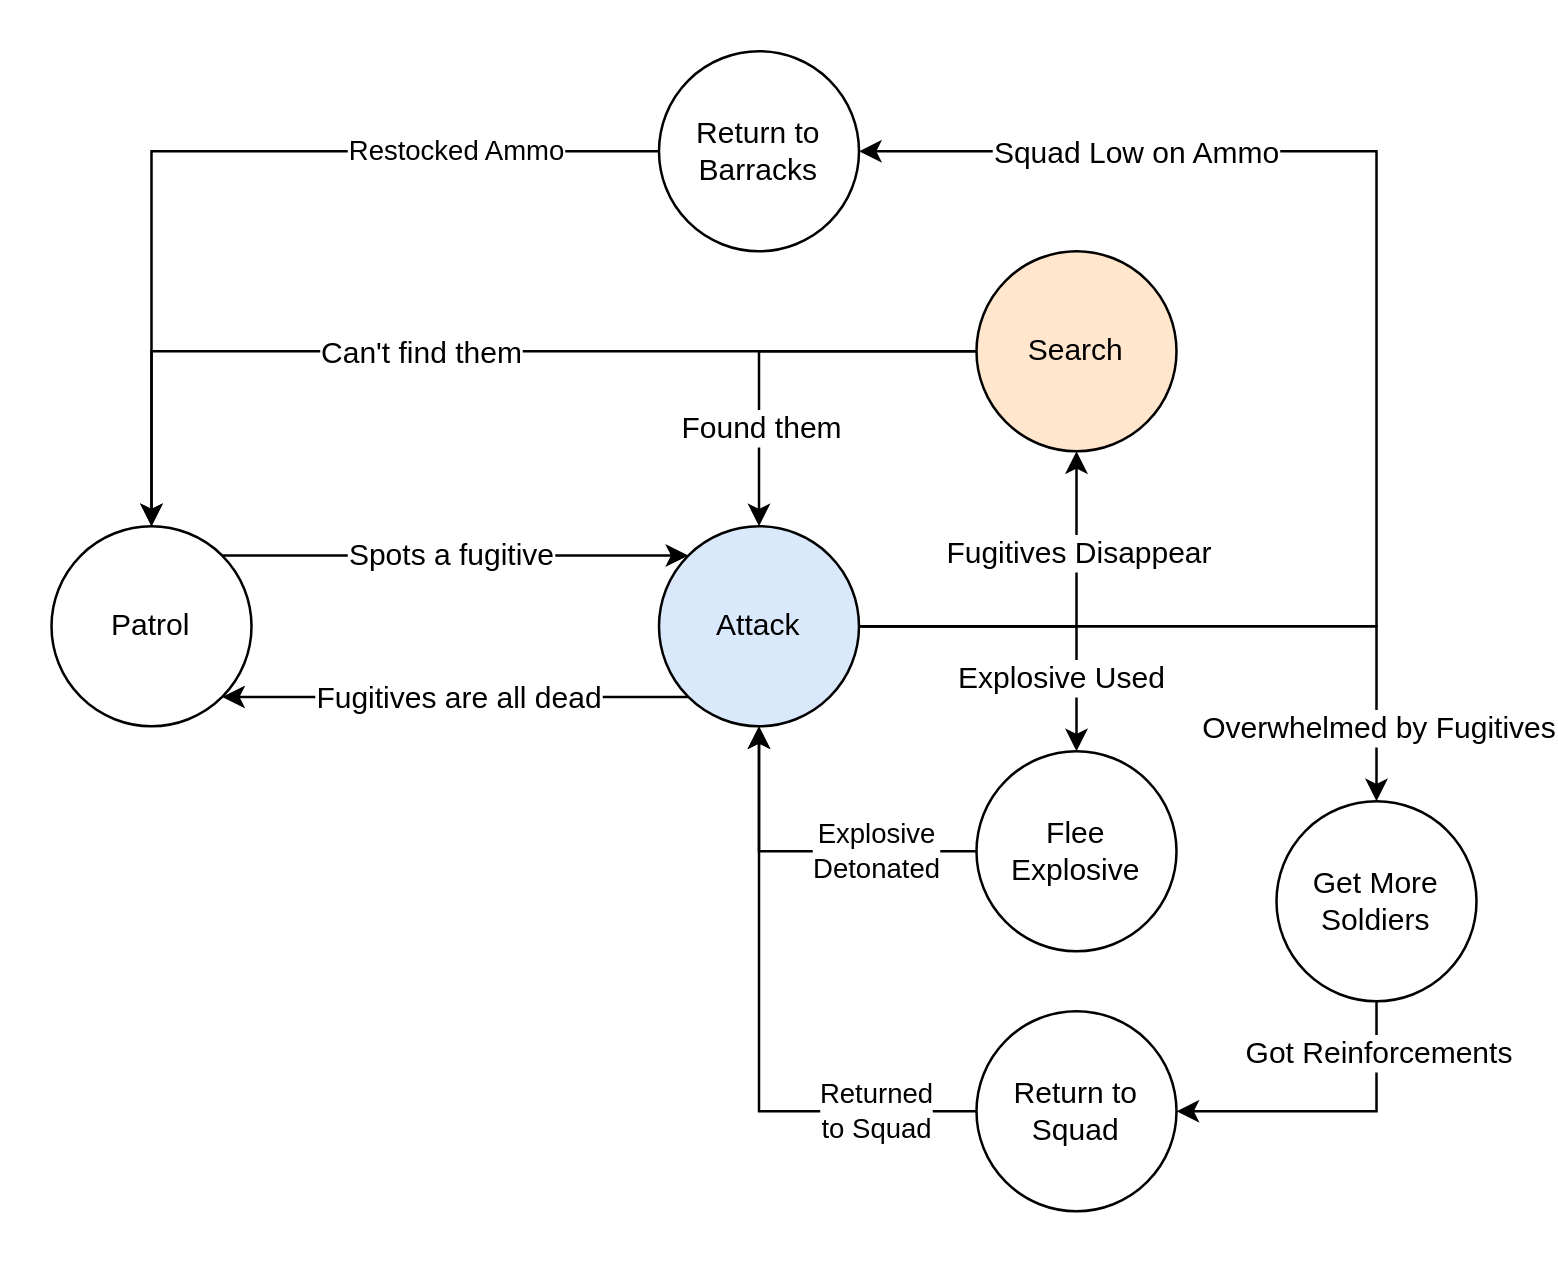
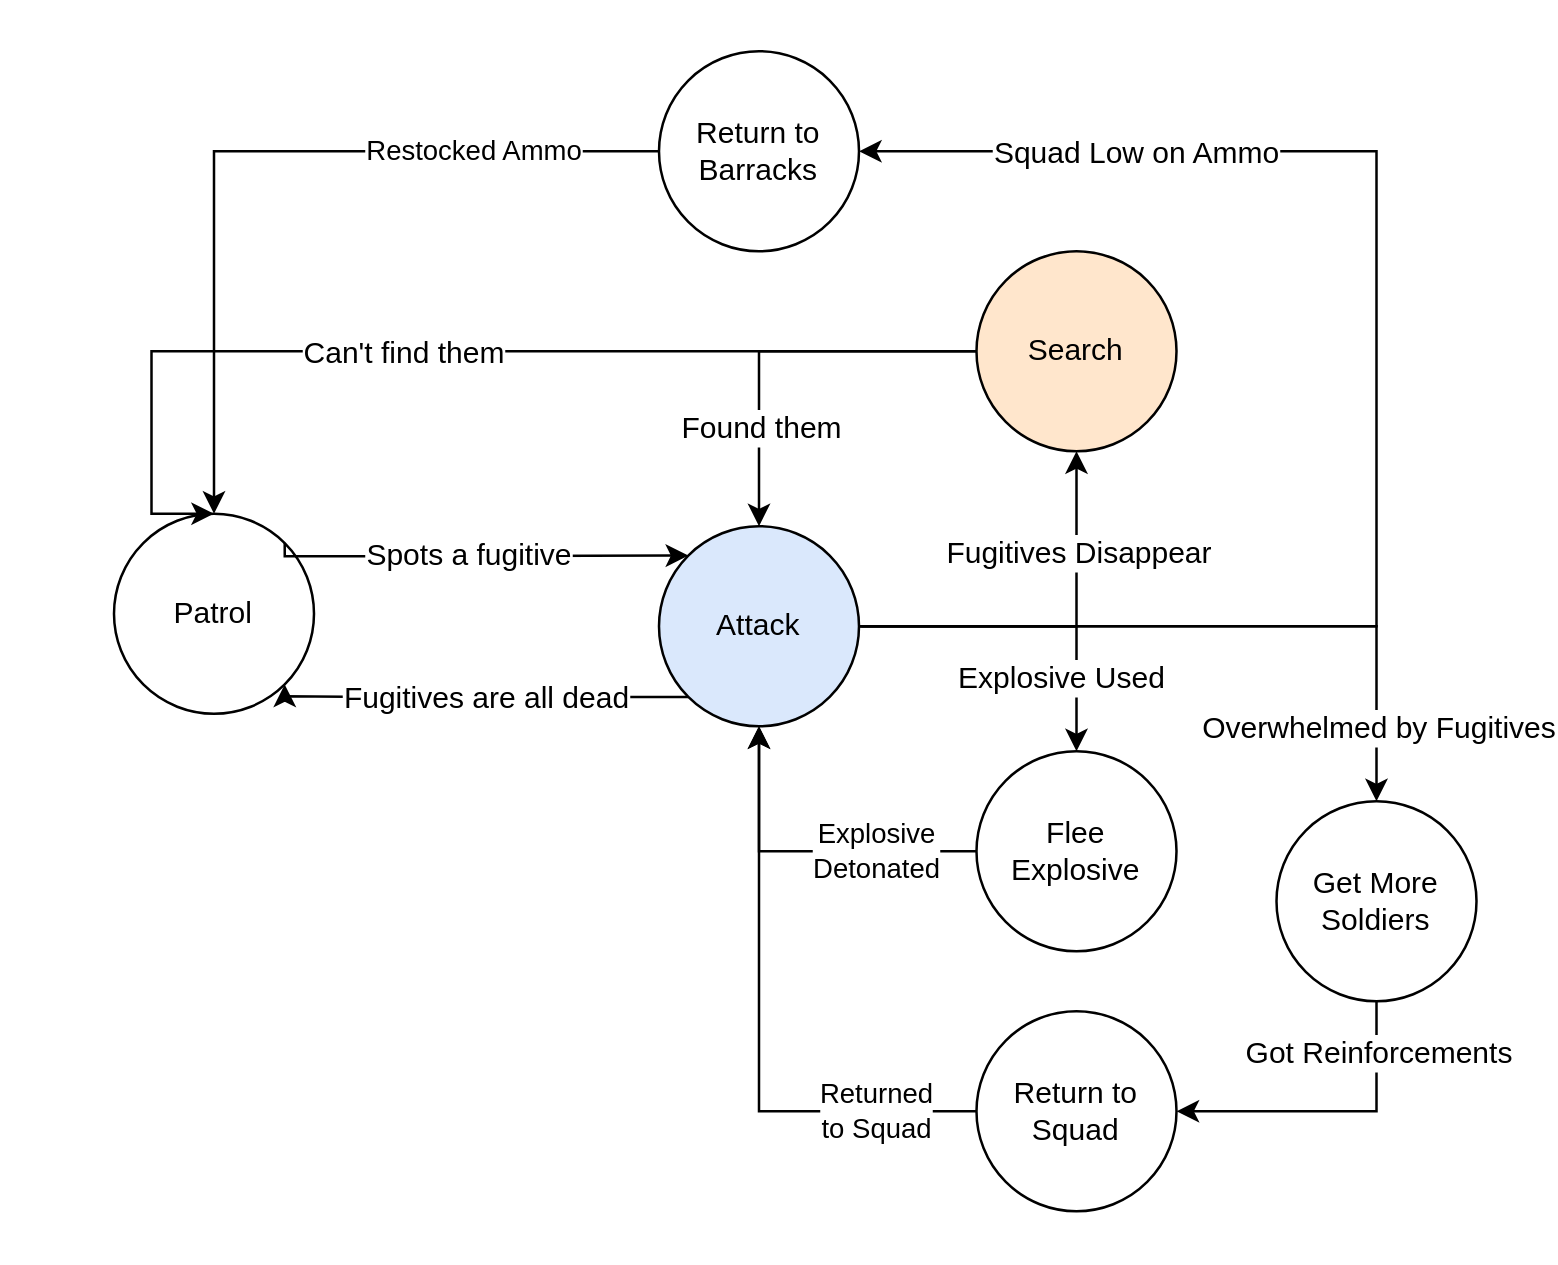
node "Patrol": moved (151, 626) -> (214, 614)
